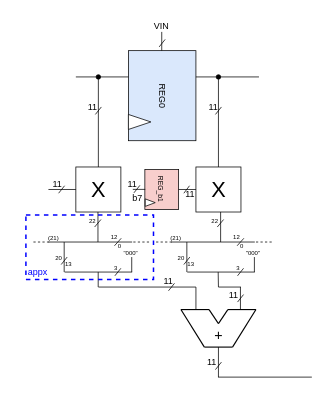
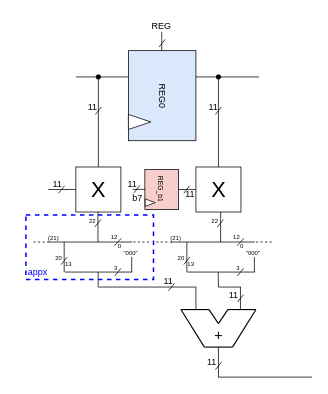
node "VIN": label "VIN" -> "REG"
